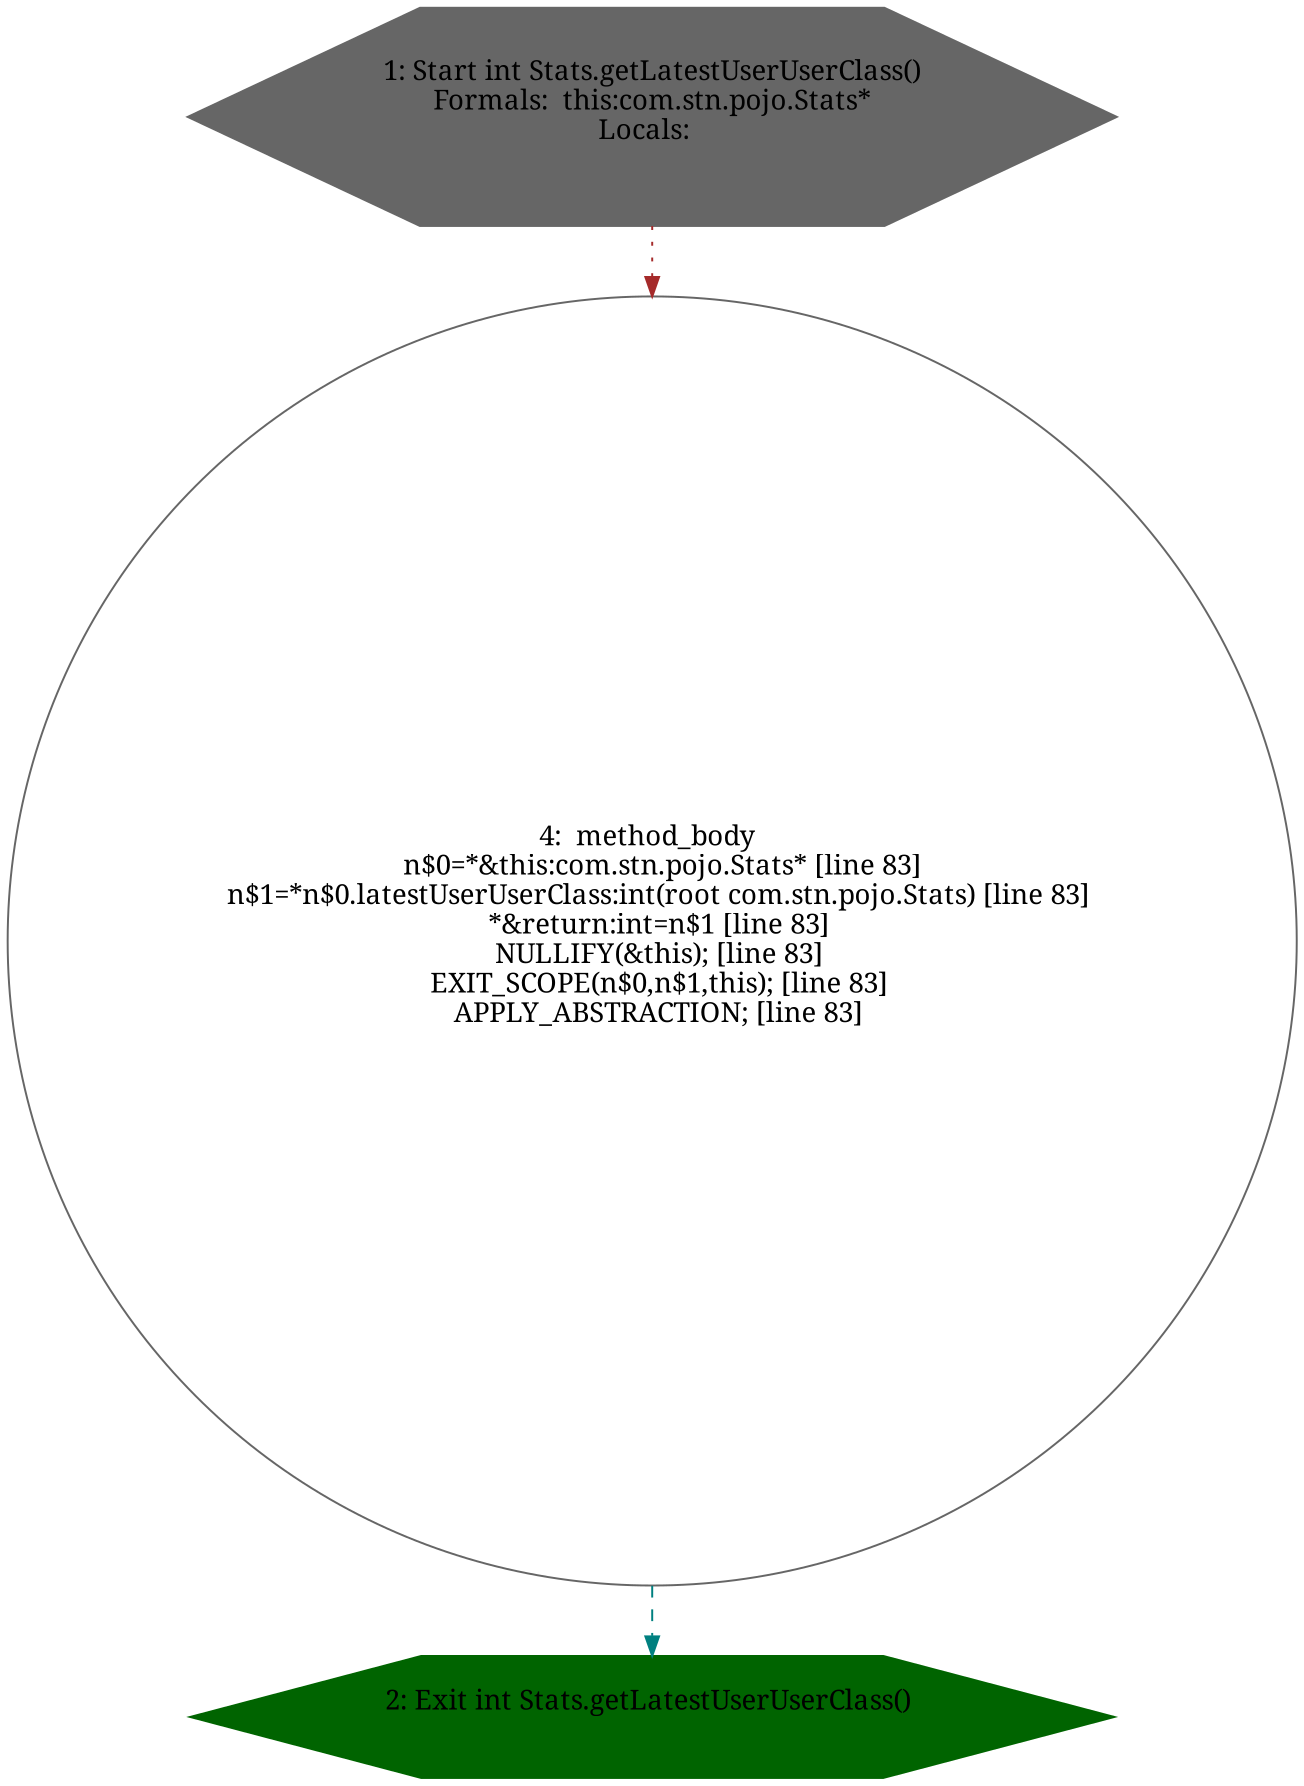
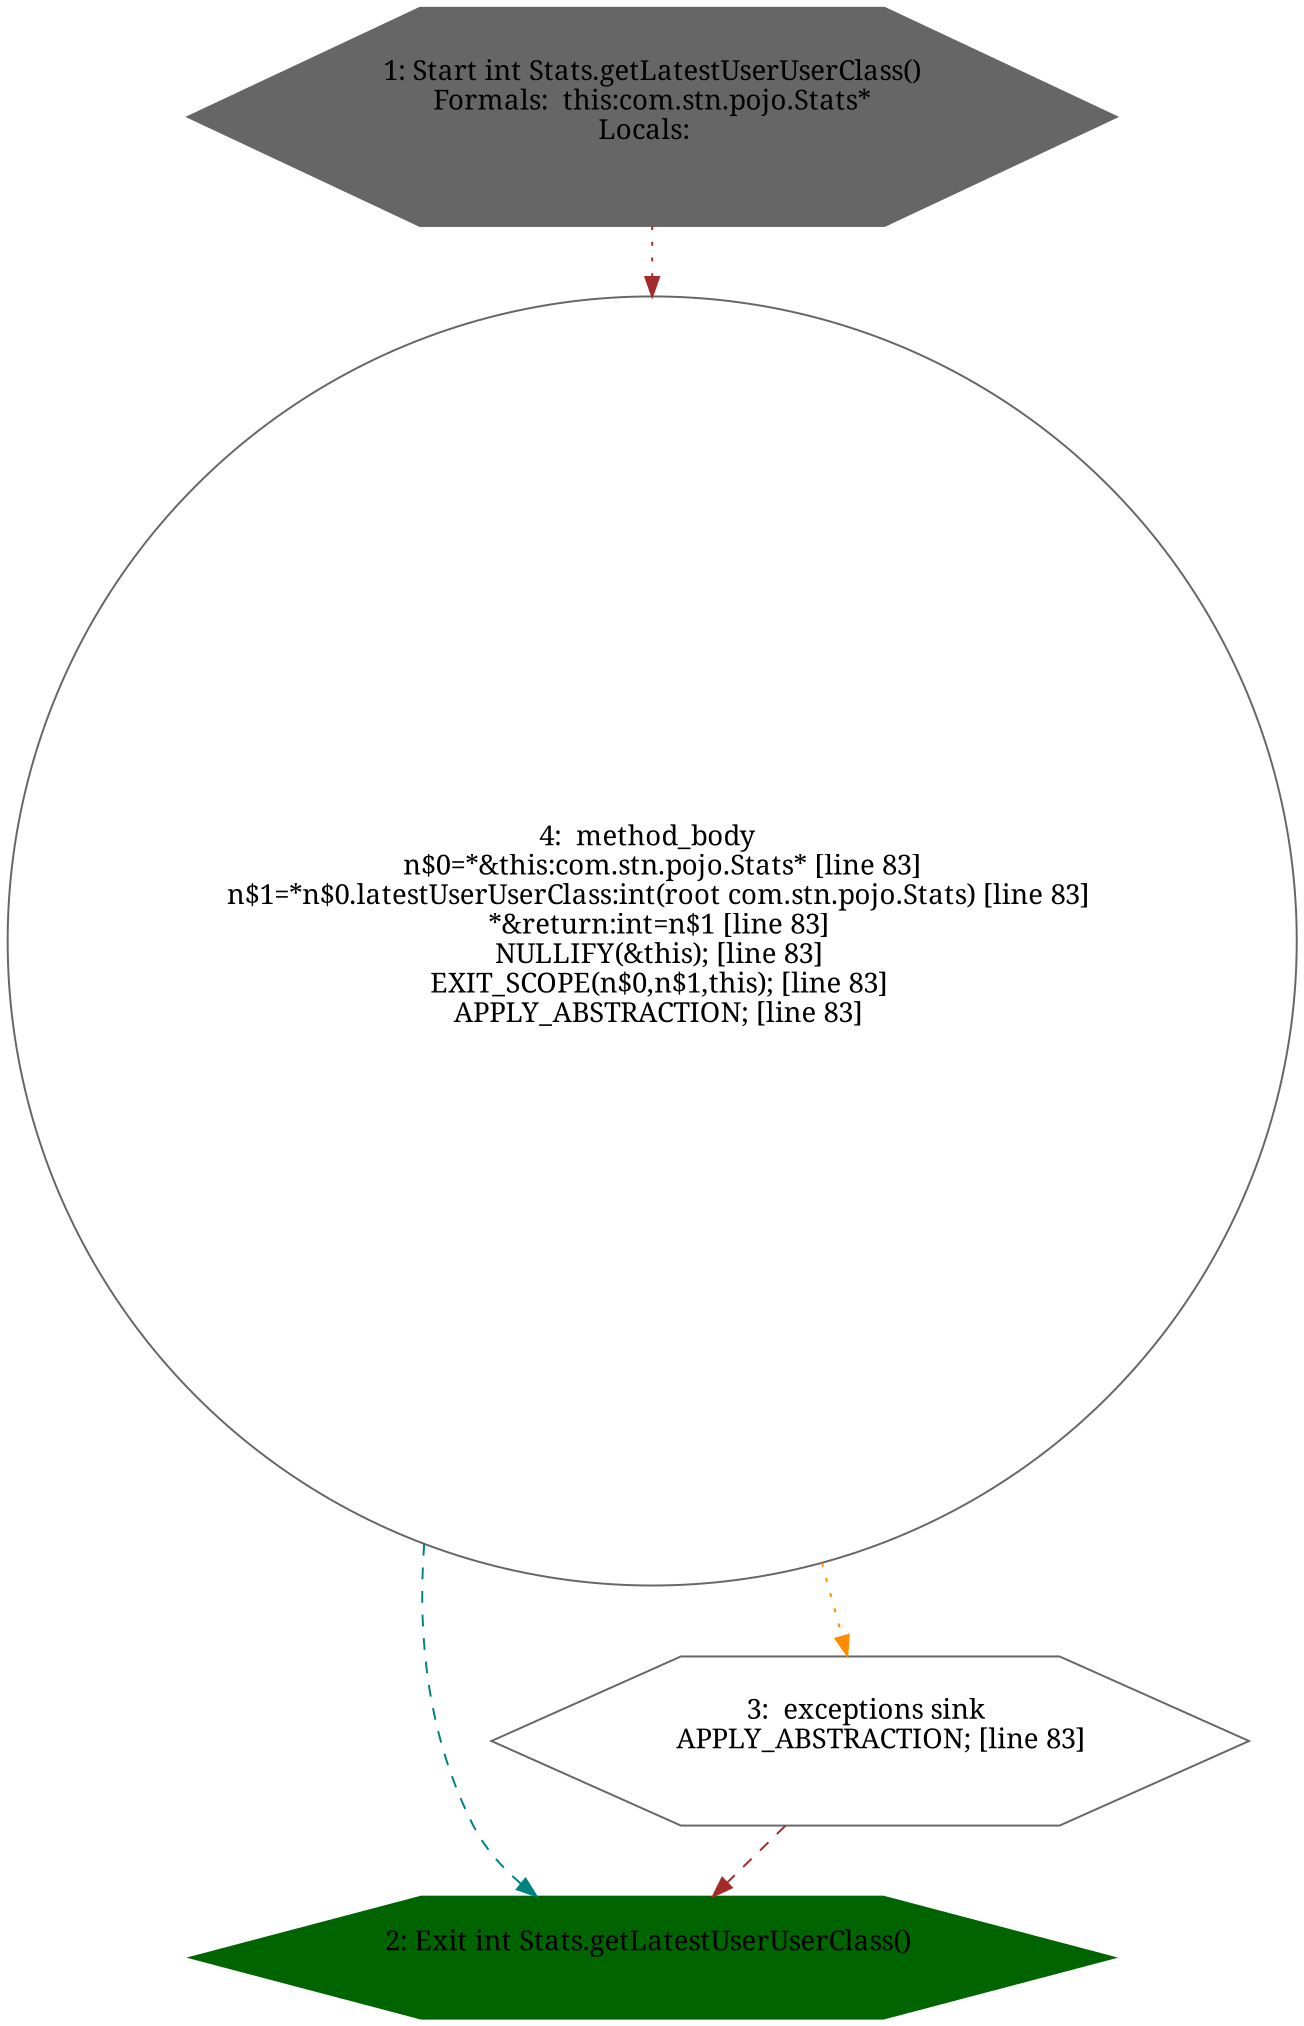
node "3:  exceptions sink APPLY_ABSTRACTION; [line 83]": added
